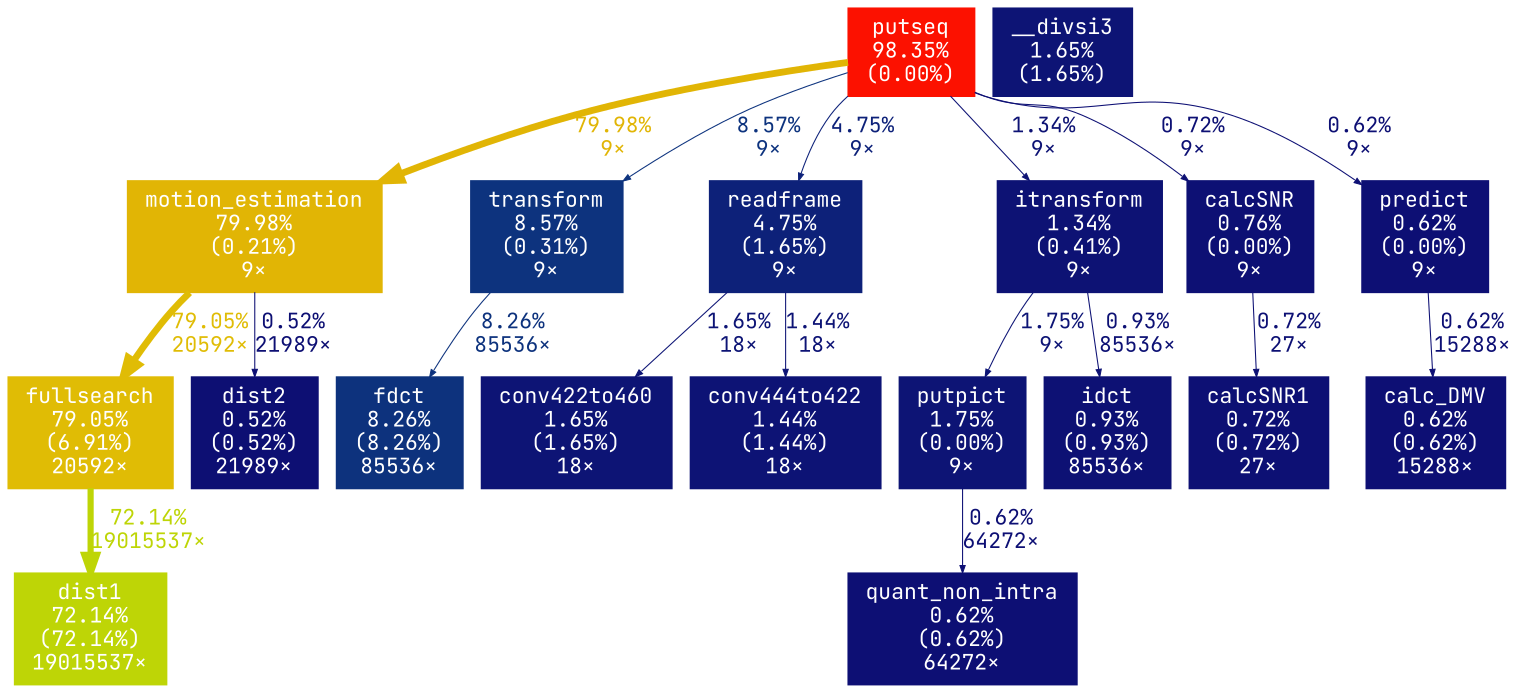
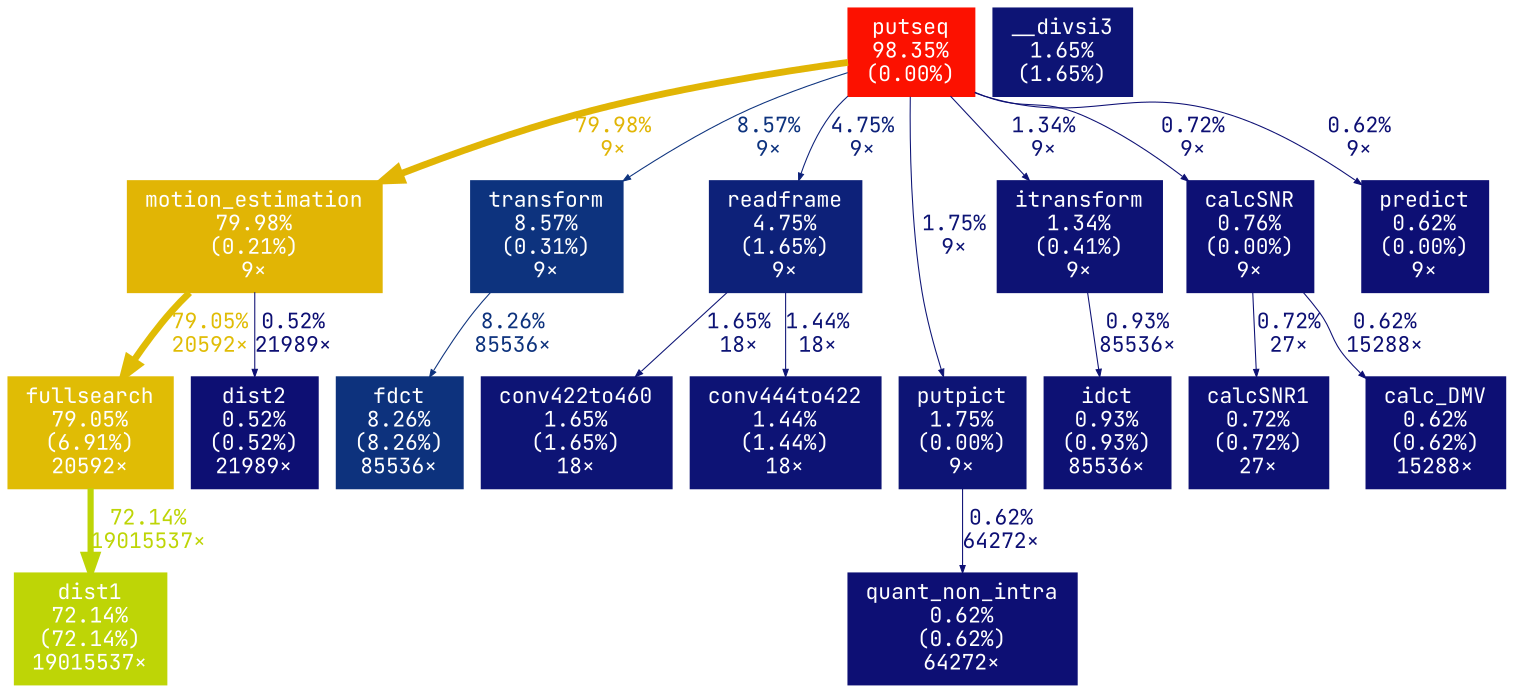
edge "itransform 1.34% (0.41%) 9×" -> "putpict 1.75% (0.00%) 9×": now "putseq 98.35% (0.00%)" -> "putpict 1.75% (0.00%) 9×"
edge "predict 0.62% (0.00%) 9×" -> "calc_DMV 0.62% (0.62%) 15288×": now "calcSNR 0.76% (0.00%) 9×" -> "calc_DMV 0.62% (0.62%) 15288×"
